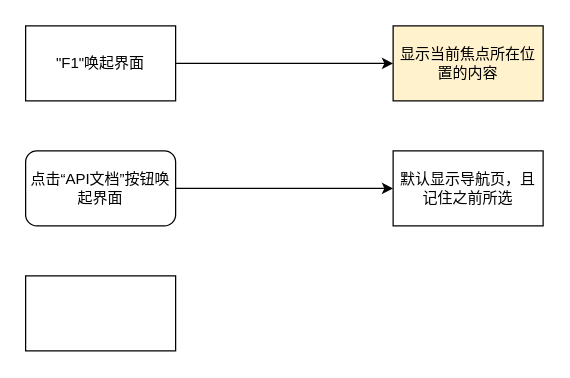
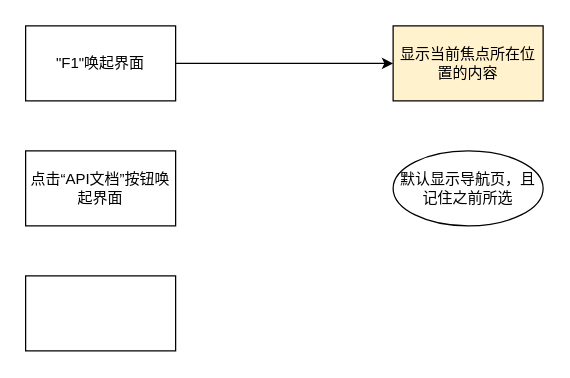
node "点击“API文档”按钮唤起界面": shape rounded rectangle -> rectangle
edge "点击“API文档”按钮唤起界面" -> "默认显示导航页，且记住之前所选": removed
node "默认显示导航页，且记住之前所选": shape rectangle -> ellipse
